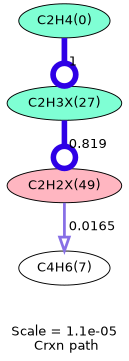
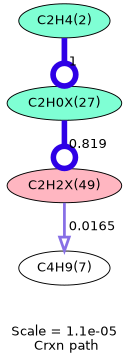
node "C2H4(0)": label "C2H4(0)" -> "C2H4(2)"
node "C2H3X(27)": label "C2H3X(27)" -> "C2H0X(27)"
node "C4H6(7)": label "C4H6(7)" -> "C4H9(7)"
